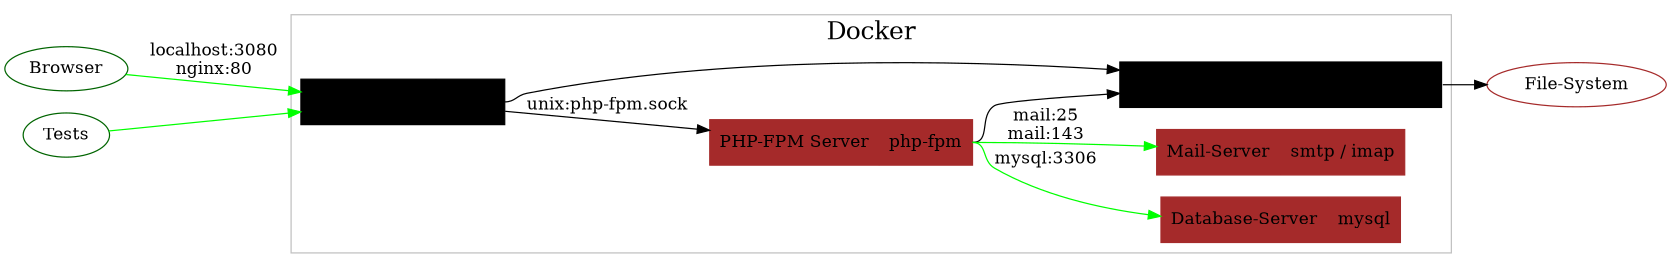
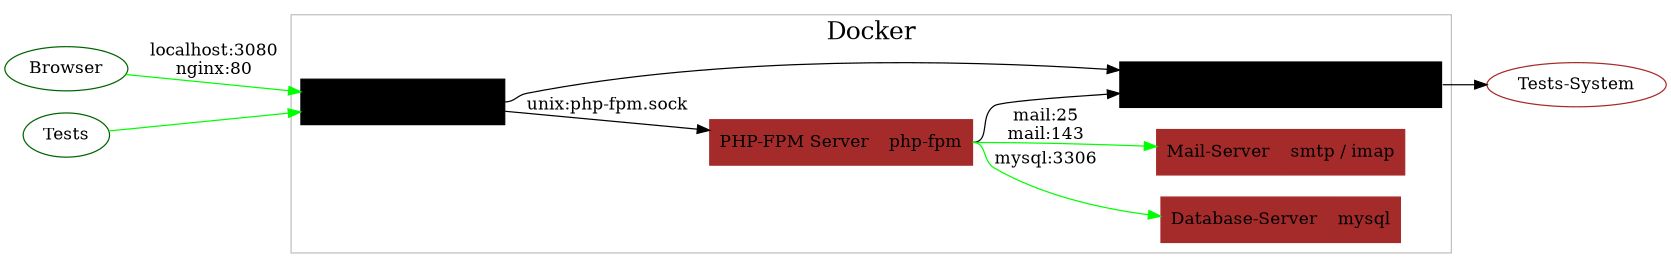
node "File-System": label "File-System" -> "Tests-System"
